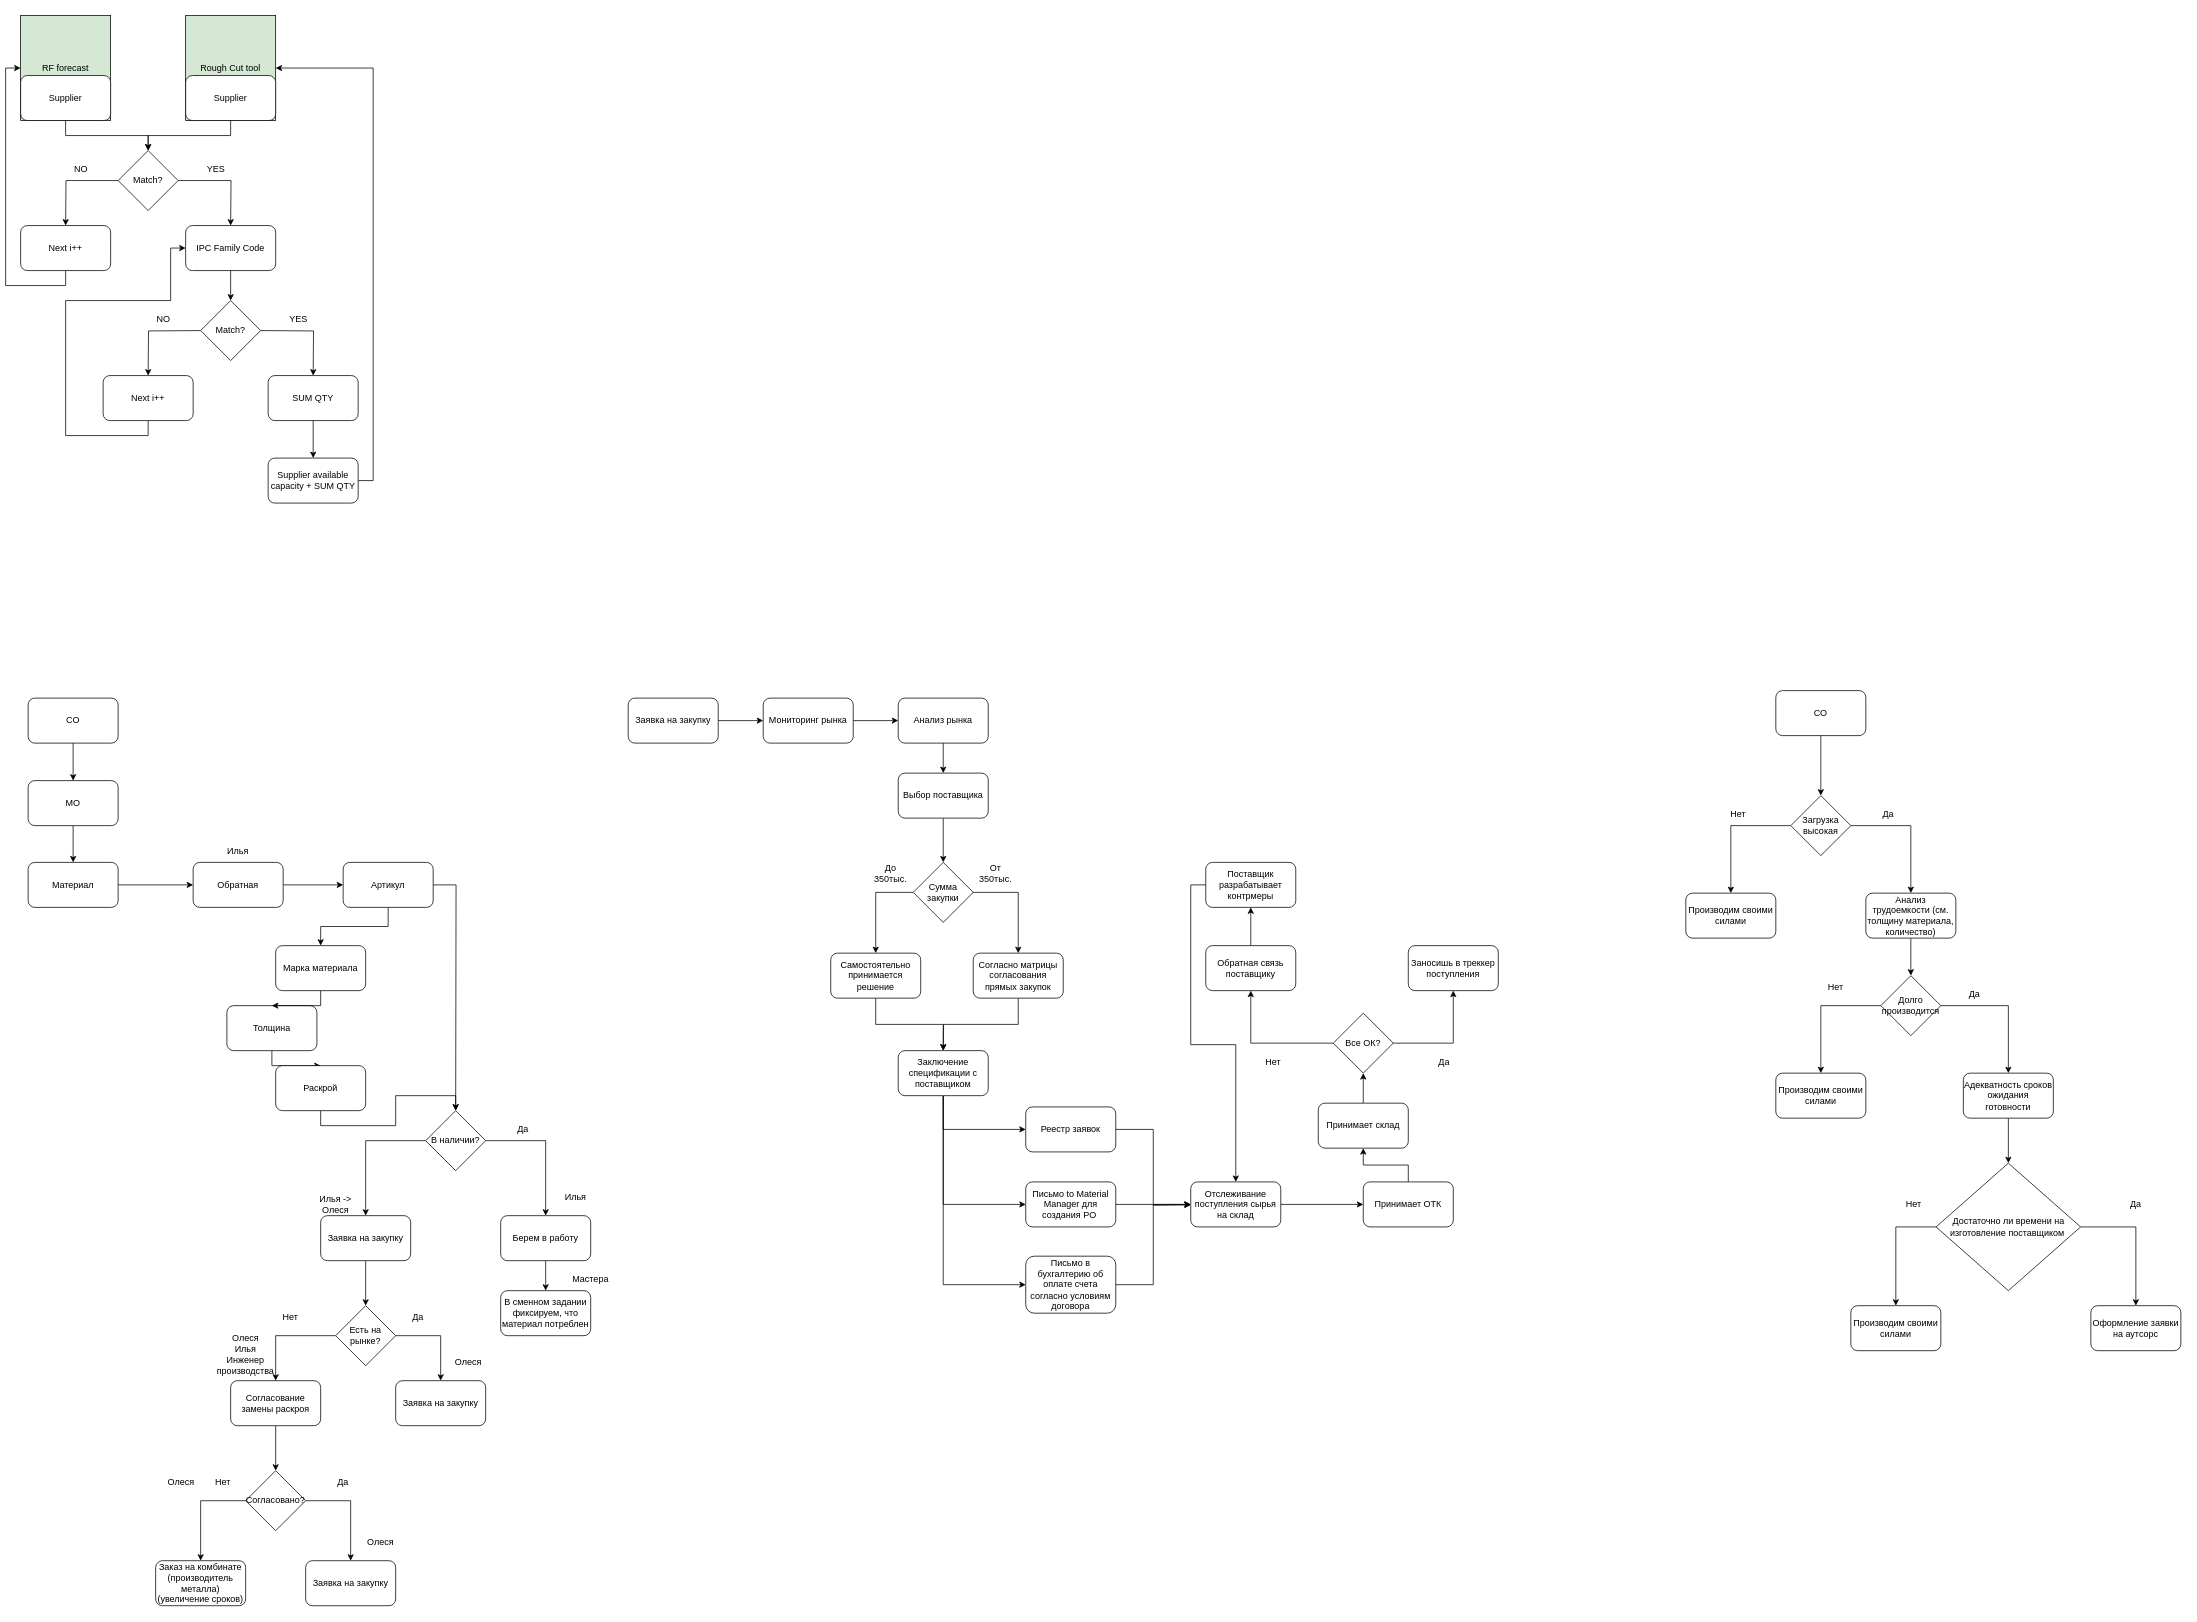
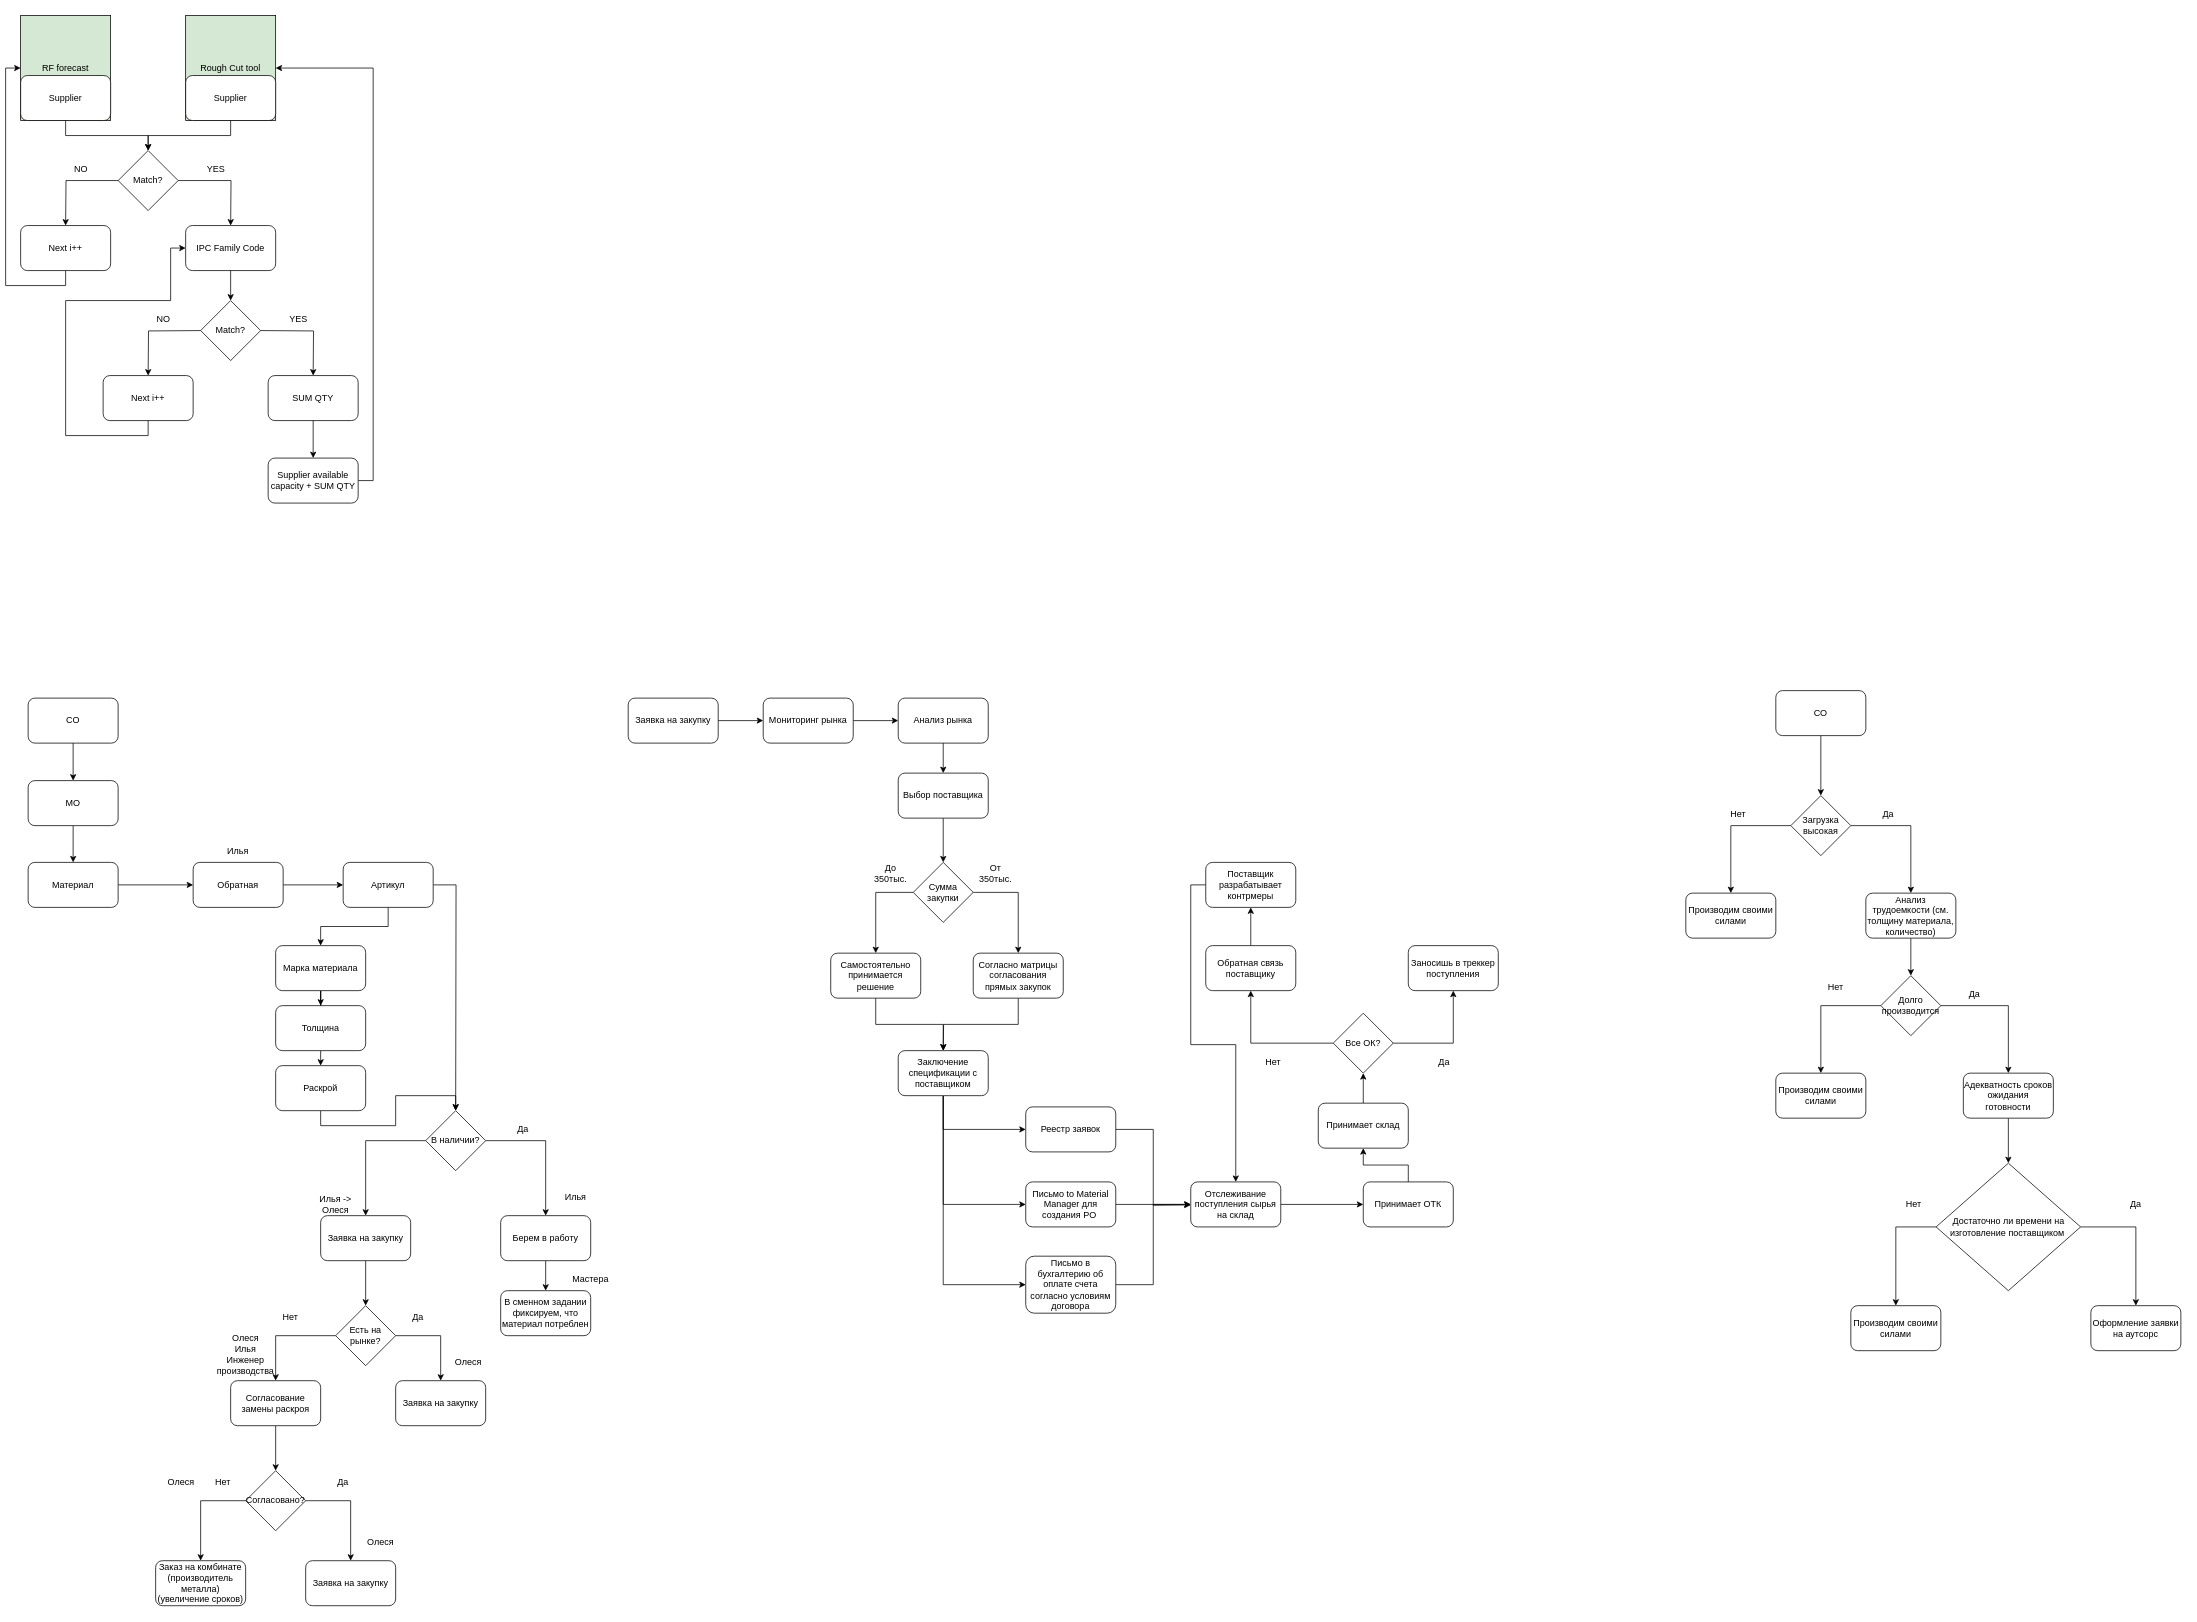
node "Толщина": moved (272, 1028) -> (321, 1028)
